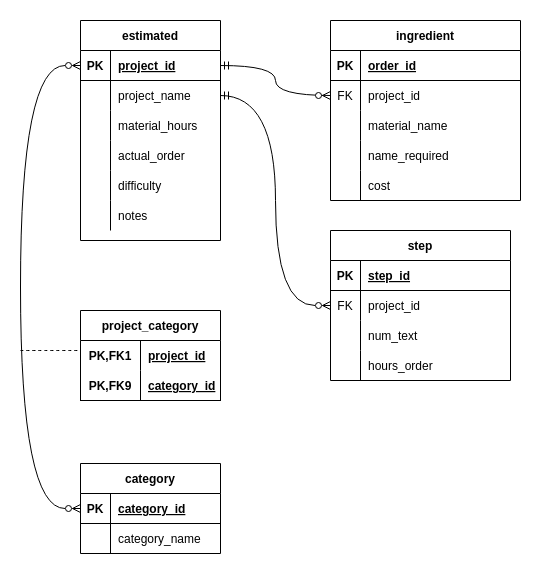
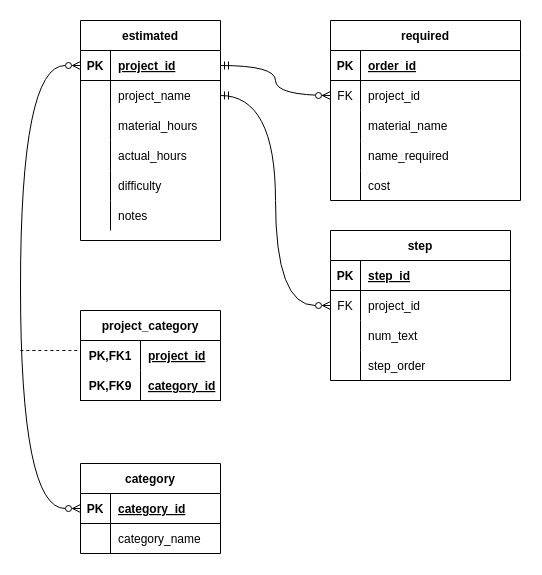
node "ingredient": label "ingredient" -> "required"
node "actual_order": label "actual_order" -> "actual_hours"
node "hours_order": label "hours_order" -> "step_order"
